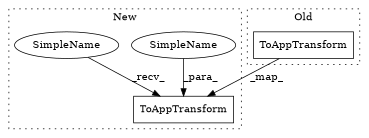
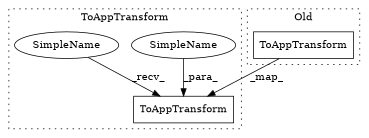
cluster "New": label "New" -> "ToAppTransform"
